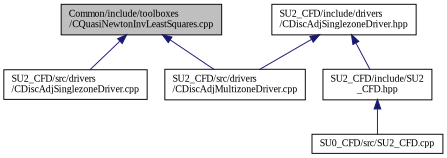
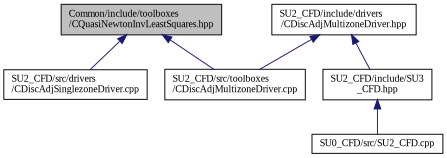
node "Common/include/toolboxes /CQuasiNewtonInvLeastSquares.cpp": label "Common/include/toolboxes /CQuasiNewtonInvLeastSquares.cpp" -> "Common/include/toolboxes /CQuasiNewtonInvLeastSquares.hpp"
node "SU2_CFD/include/drivers /CDiscAdjSinglezoneDriver.hpp": label "SU2_CFD/include/drivers /CDiscAdjSinglezoneDriver.hpp" -> "SU2_CFD/include/drivers /CDiscAdjMultizoneDriver.hpp"
node "SU2_CFD/src/drivers /CDiscAdjMultizoneDriver.cpp": label "SU2_CFD/src/drivers /CDiscAdjMultizoneDriver.cpp" -> "SU2_CFD/src/toolboxes /CDiscAdjMultizoneDriver.cpp"
node "SU2_CFD/include/SU2 _CFD.hpp": label "SU2_CFD/include/SU2 _CFD.hpp" -> "SU2_CFD/include/SU3 _CFD.hpp"
